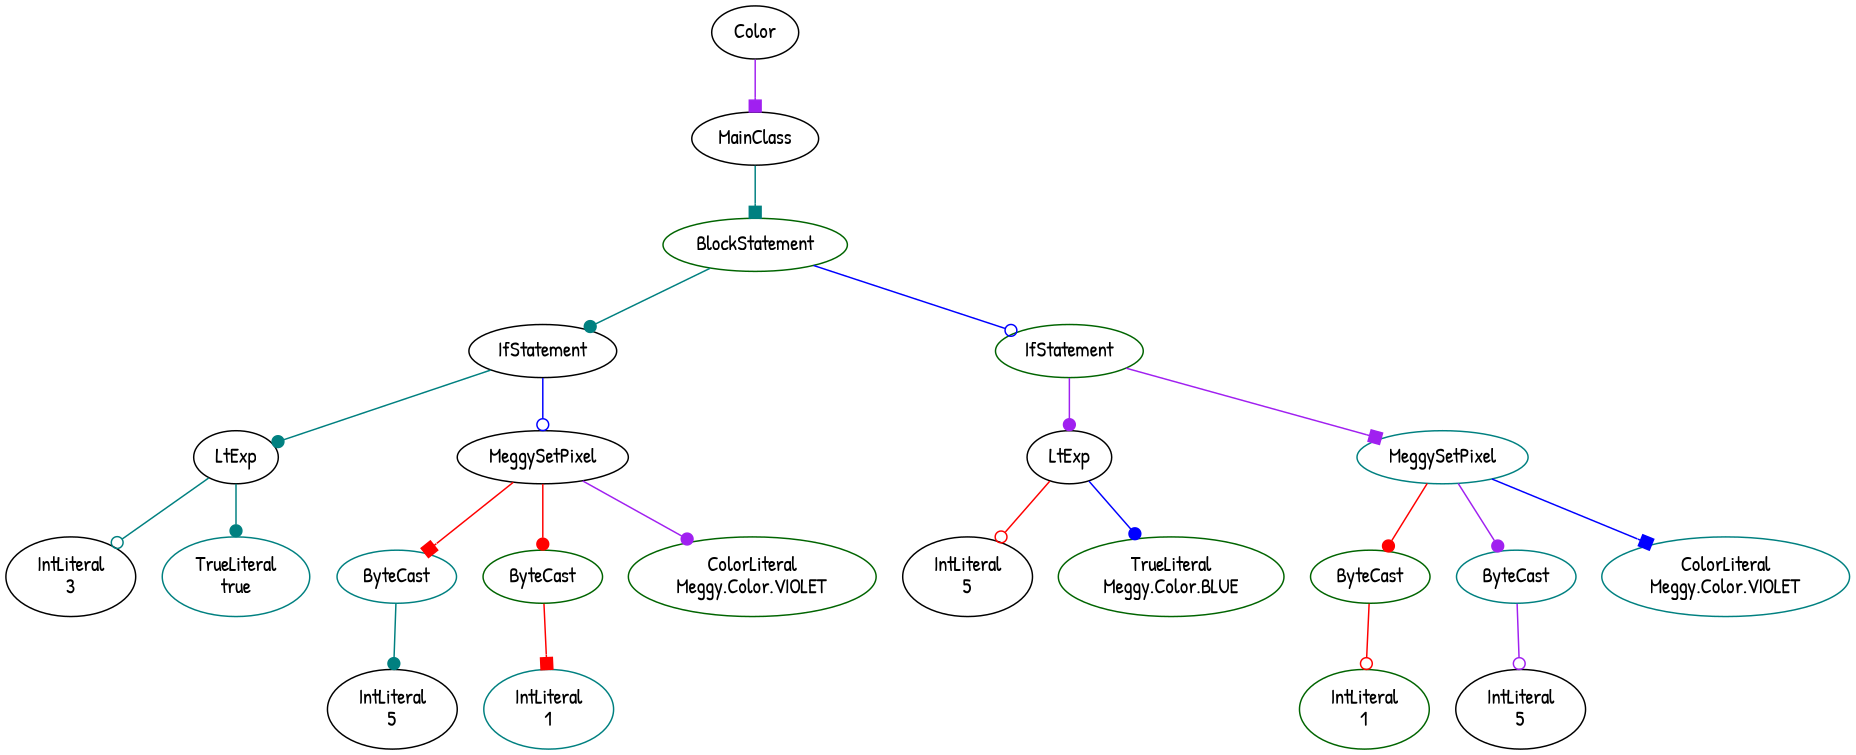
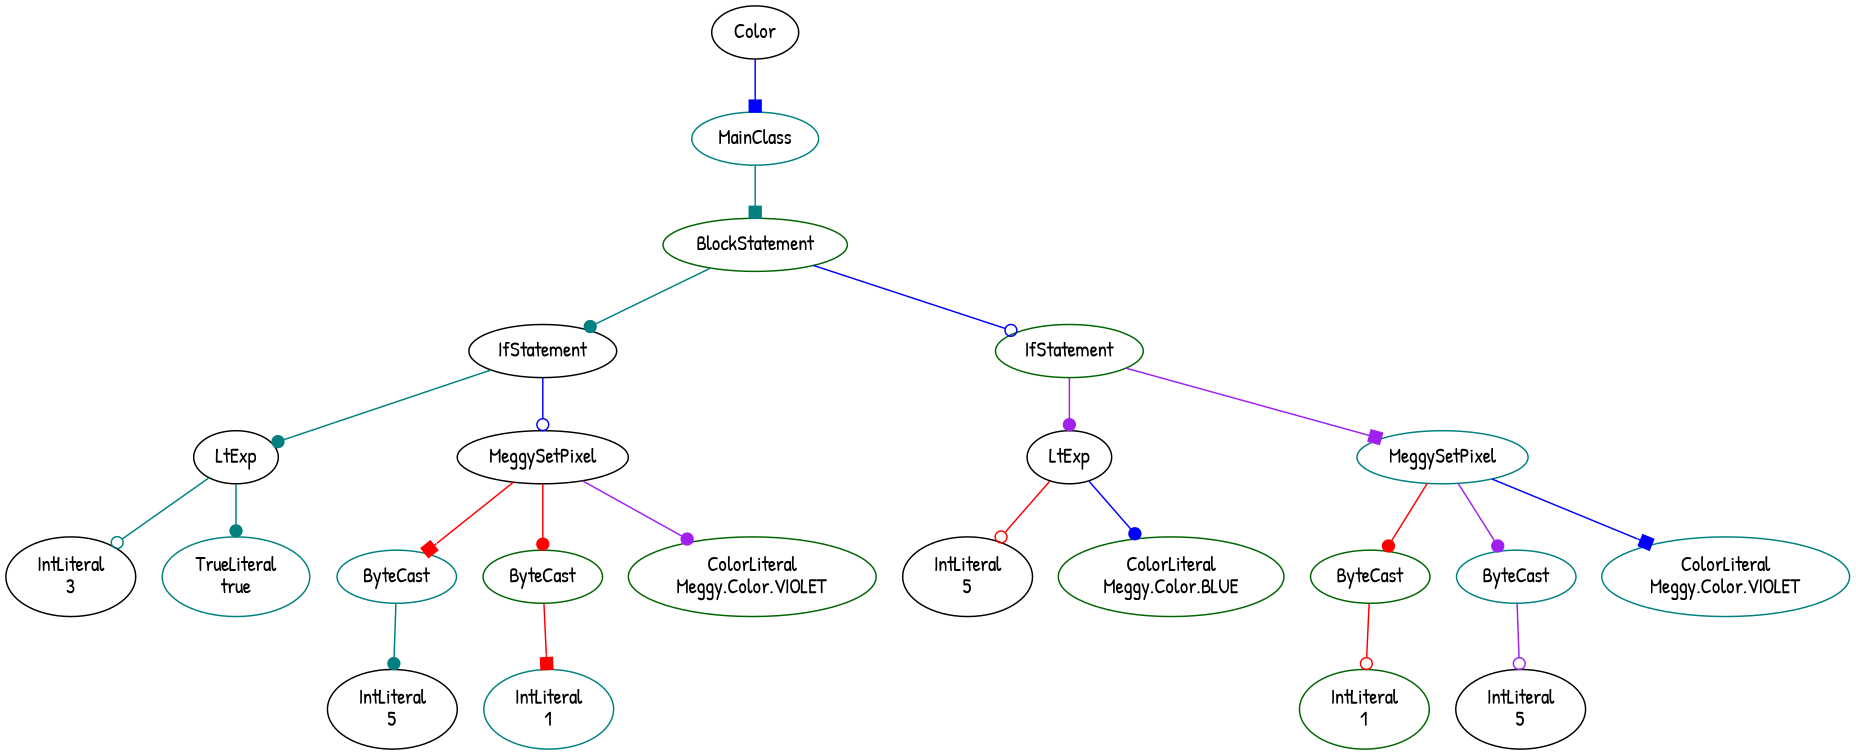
edge "Color" -> "MainClass": color purple -> blue
node "MainClass": color black -> teal
node "TrueLiteral Meggy.Color.BLUE": label "TrueLiteral Meggy.Color.BLUE" -> "ColorLiteral Meggy.Color.BLUE"
